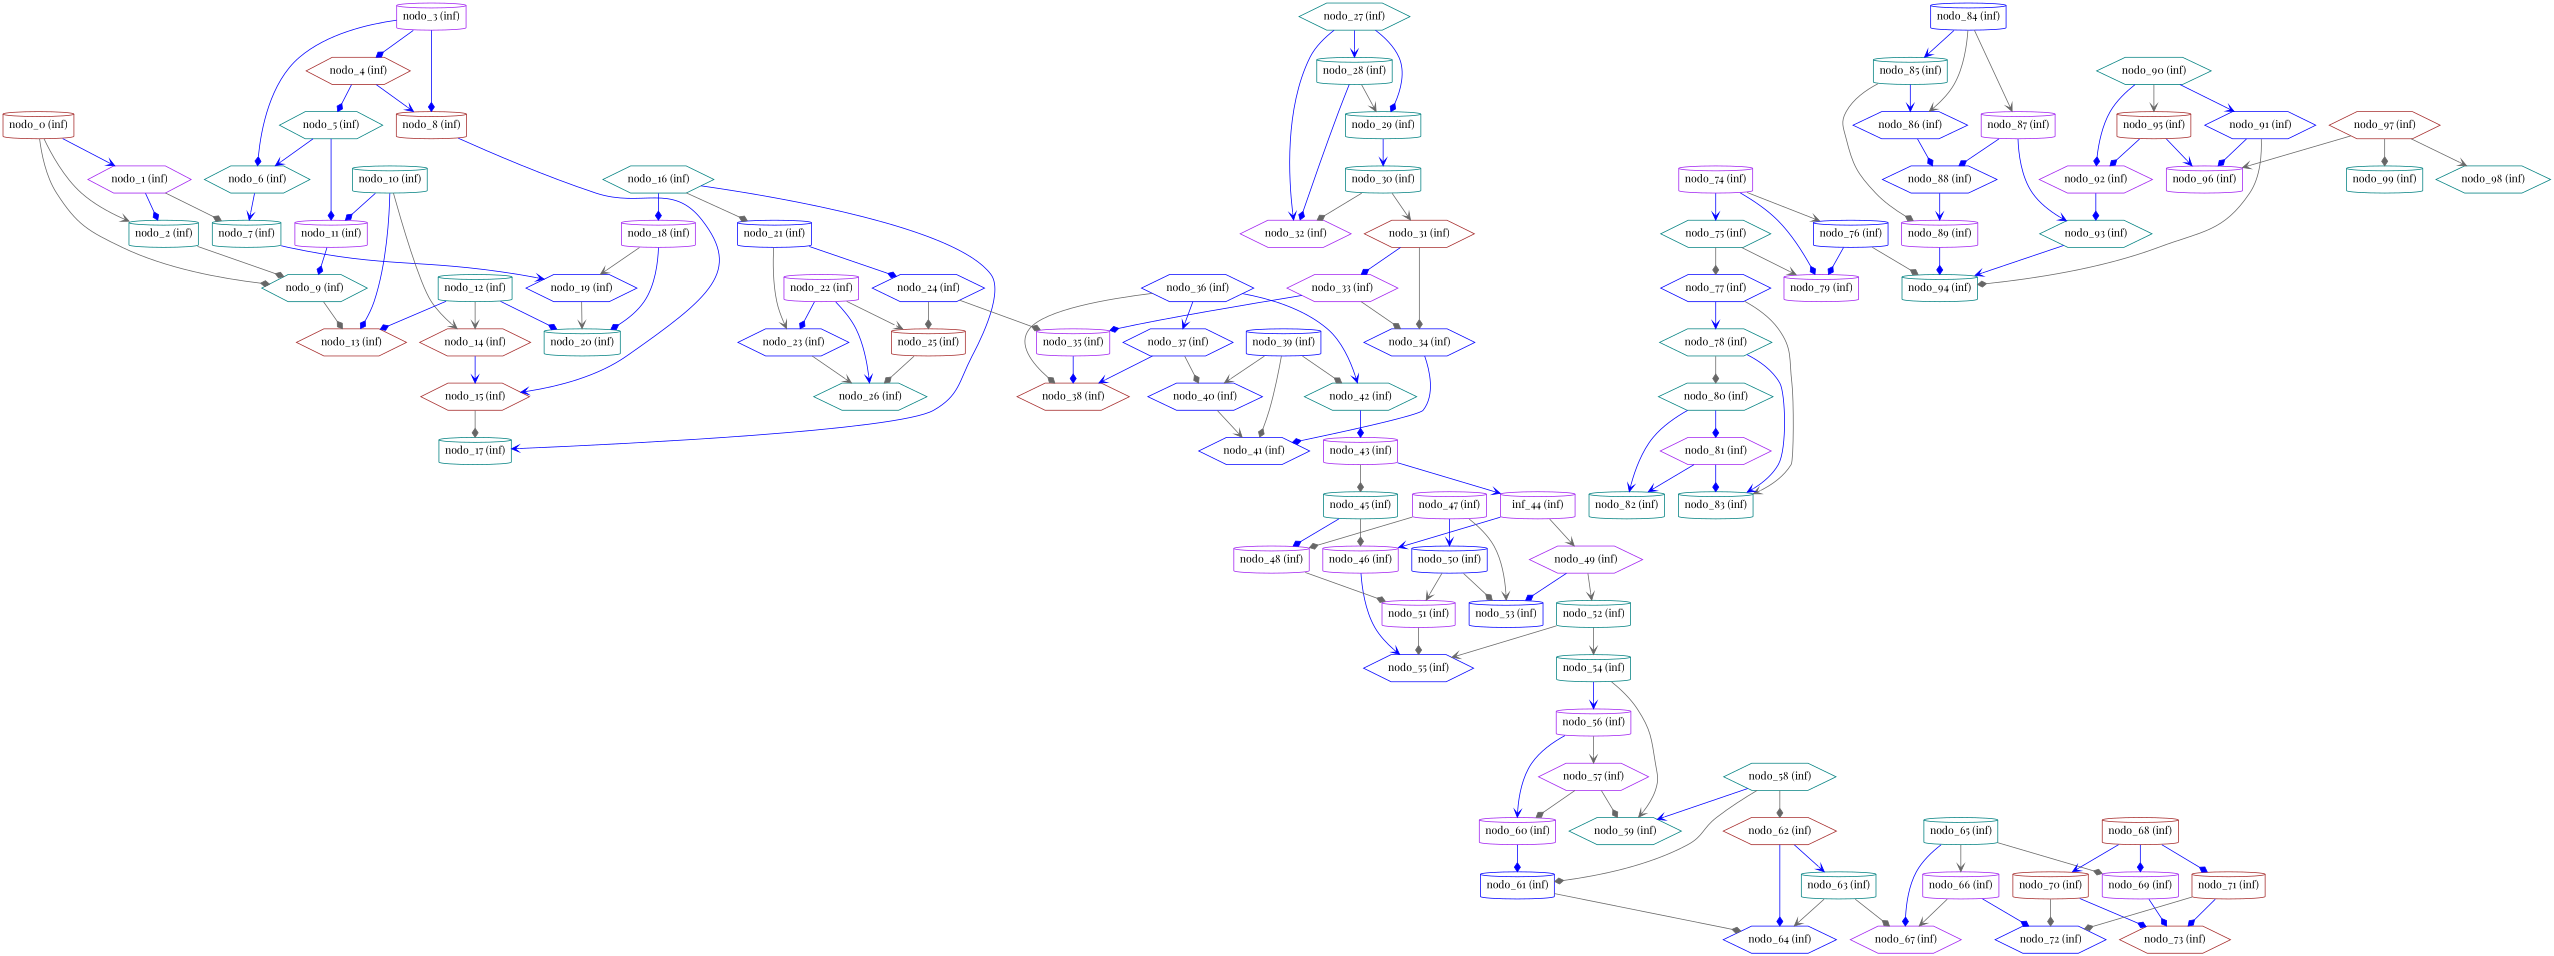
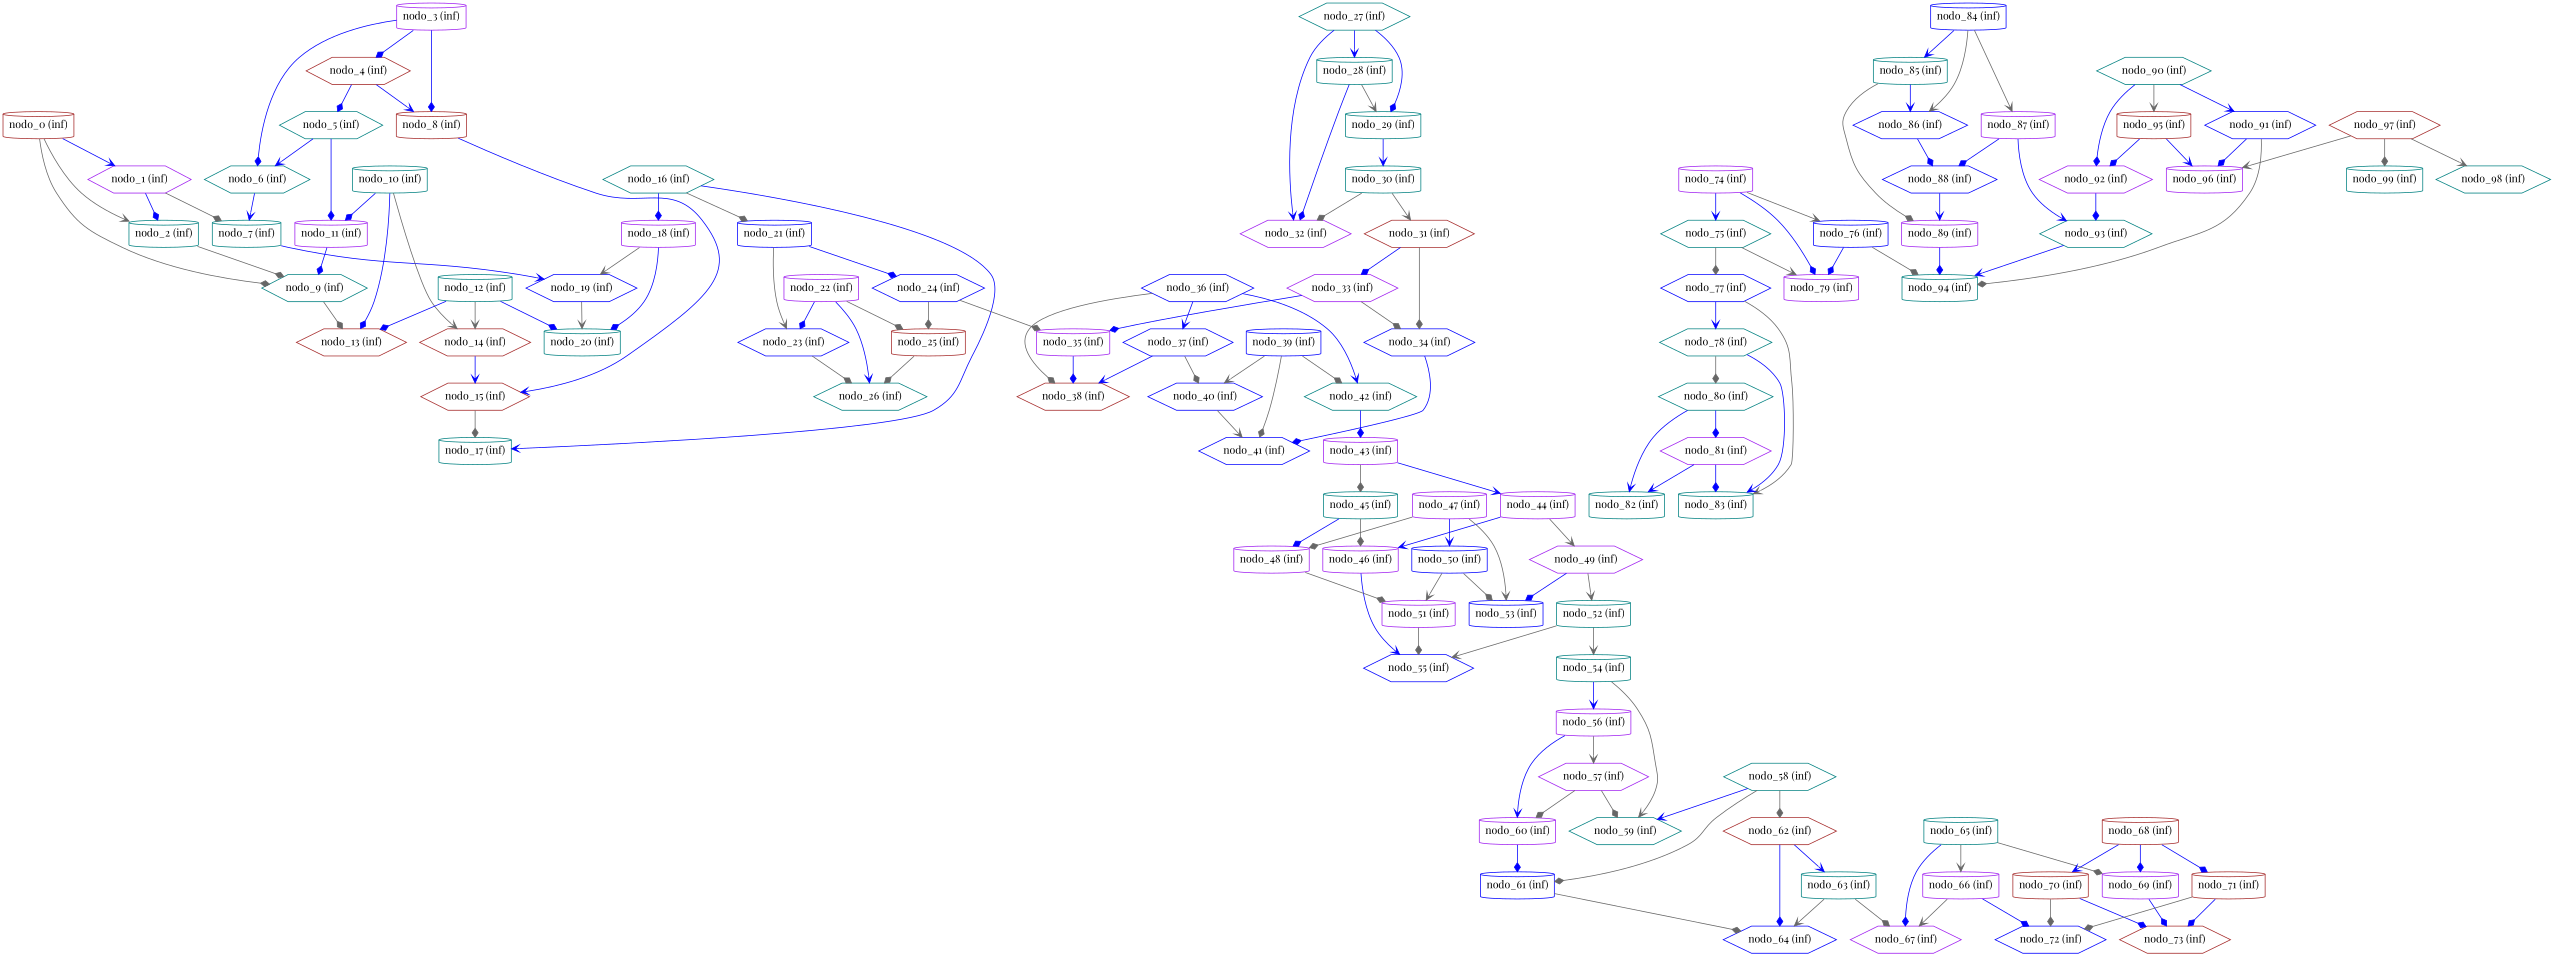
edge "nodo_22 (inf)" -> "nodo_25 (inf)": arrowhead vee -> diamond
edge "nodo_23 (inf)" -> "nodo_26 (inf)": arrowhead vee -> diamond
node "inf_44 (inf)": label "inf_44 (inf)" -> "nodo_44 (inf)"
